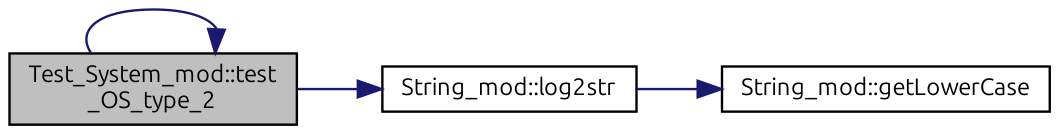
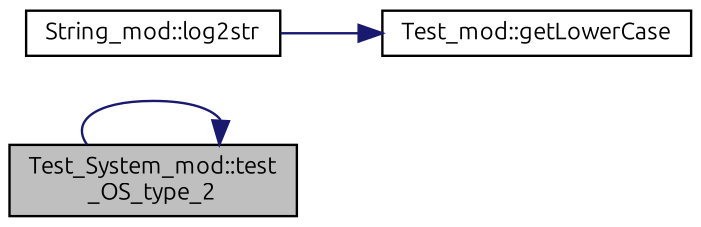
edge "Test_System_mod::test _OS_type_2" -> "String_mod::log2str": removed
node "String_mod::getLowerCase": label "String_mod::getLowerCase" -> "Test_mod::getLowerCase"
